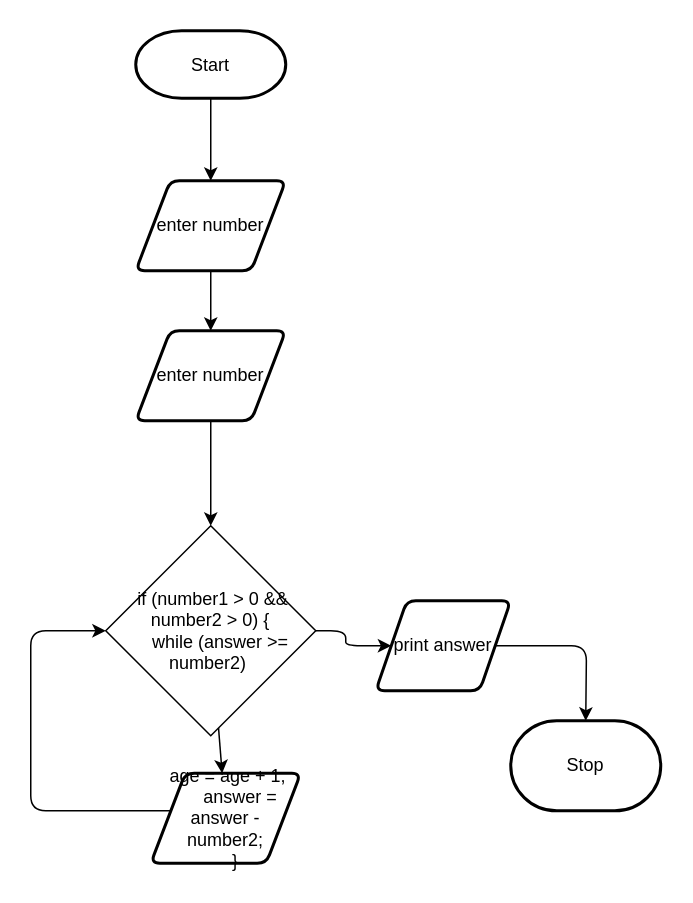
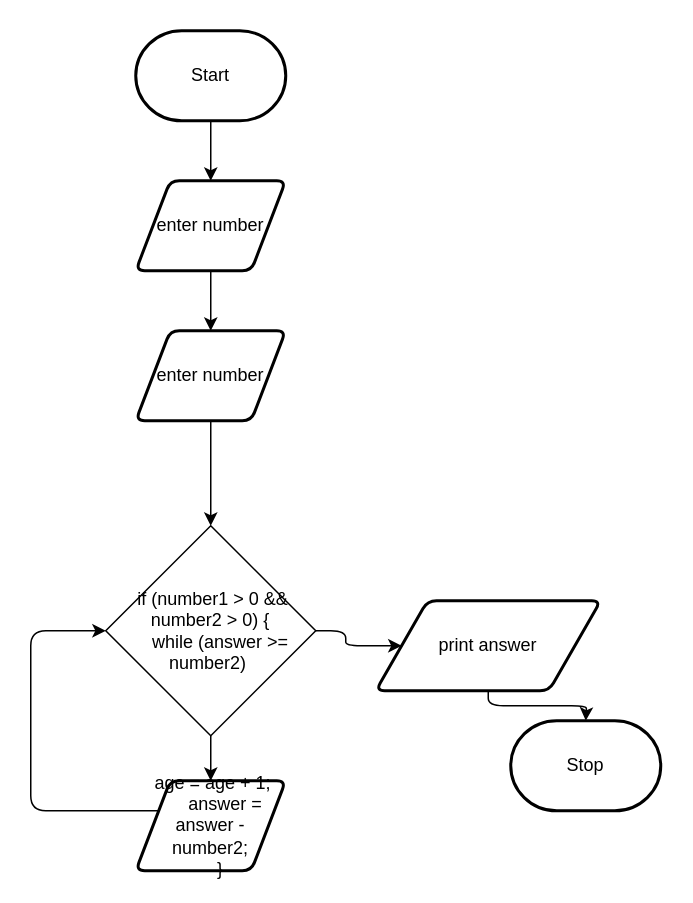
node "Start": size 150x68 -> 150x90
node "print answer": size 135x90 -> 225x90
node "age = age + 1; answer = answer - number2; }": moved (226, 818) -> (211, 826)
